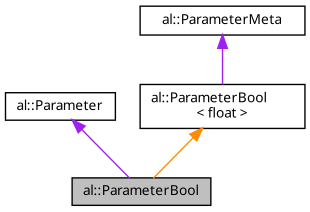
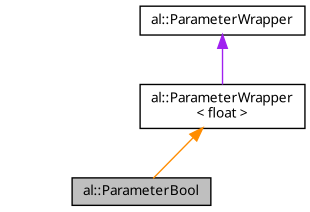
node "al::ParameterMeta": label "al::ParameterMeta" -> "al::ParameterWrapper"
node "al::Parameter": removed
node "al::ParameterBool < float >": label "al::ParameterBool < float >" -> "al::ParameterWrapper < float >"
